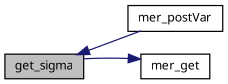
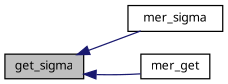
node "mer_postVar": label "mer_postVar" -> "mer_sigma"
edge "get_sigma" -> "mer_get": reversed
